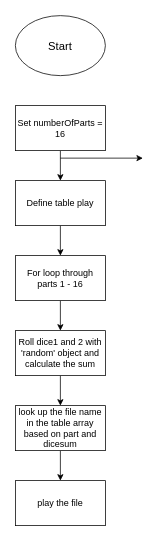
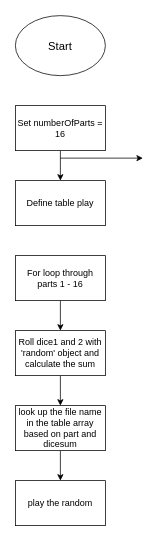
edge "Define table play" -> "For loop through parts 1 - 16": removed
node "play the file": label "play the file" -> "play the random"
